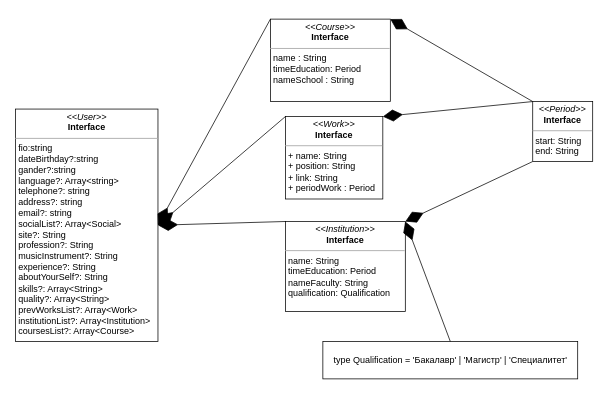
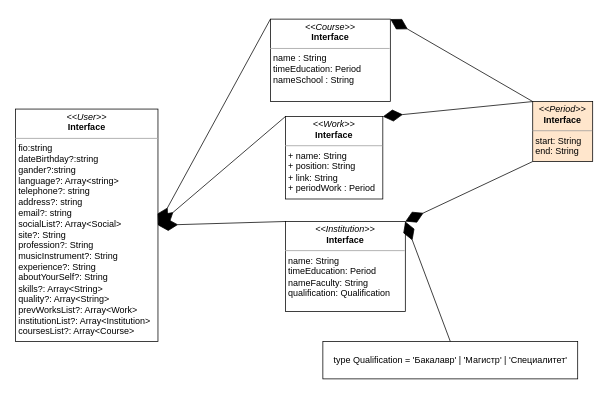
node "<<Period>> Interface start: String end: String": fillcolor #ffffff -> #ffe6cc
